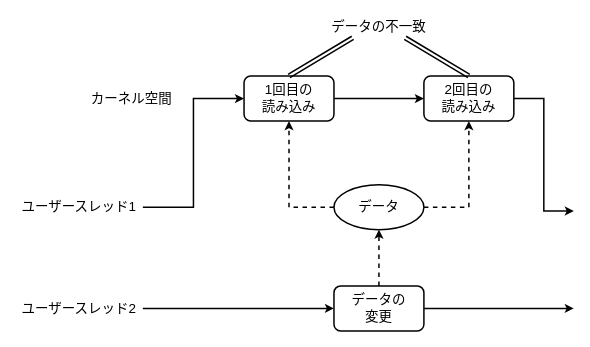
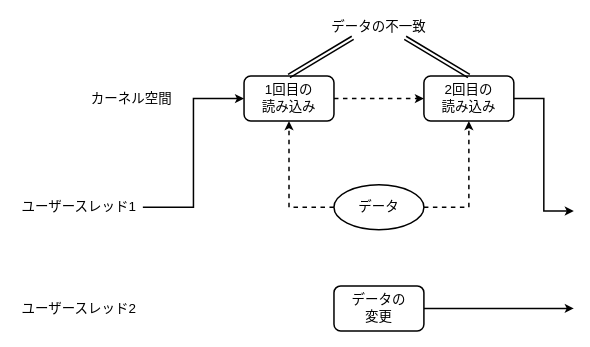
edge "1回目の 読み込み" -> "2回目の 読み込み": style solid -> dashed
edge "データの 変更" -> "データ": removed
edge "ユーザースレッド2" -> "データの 変更": removed
